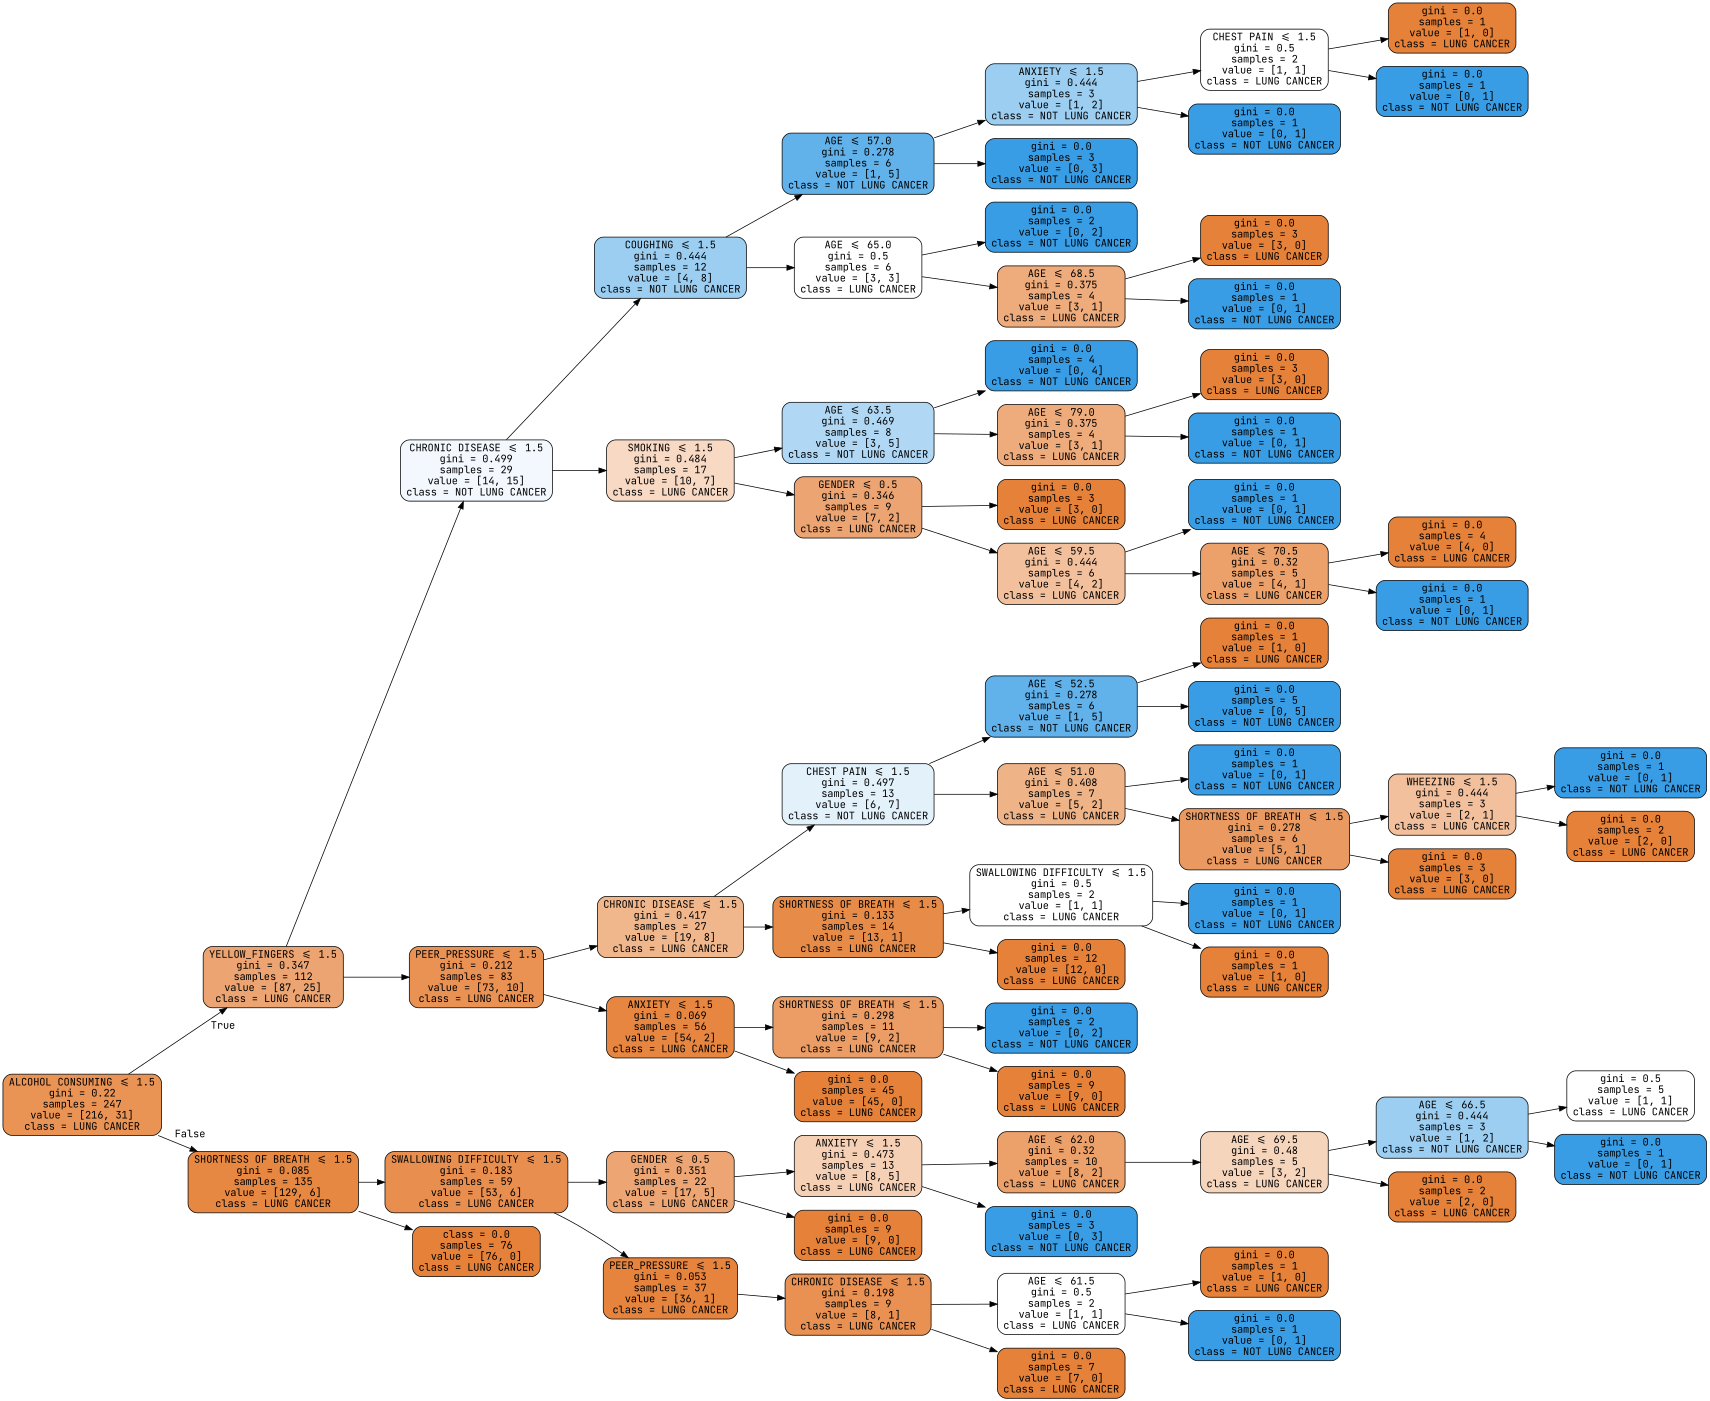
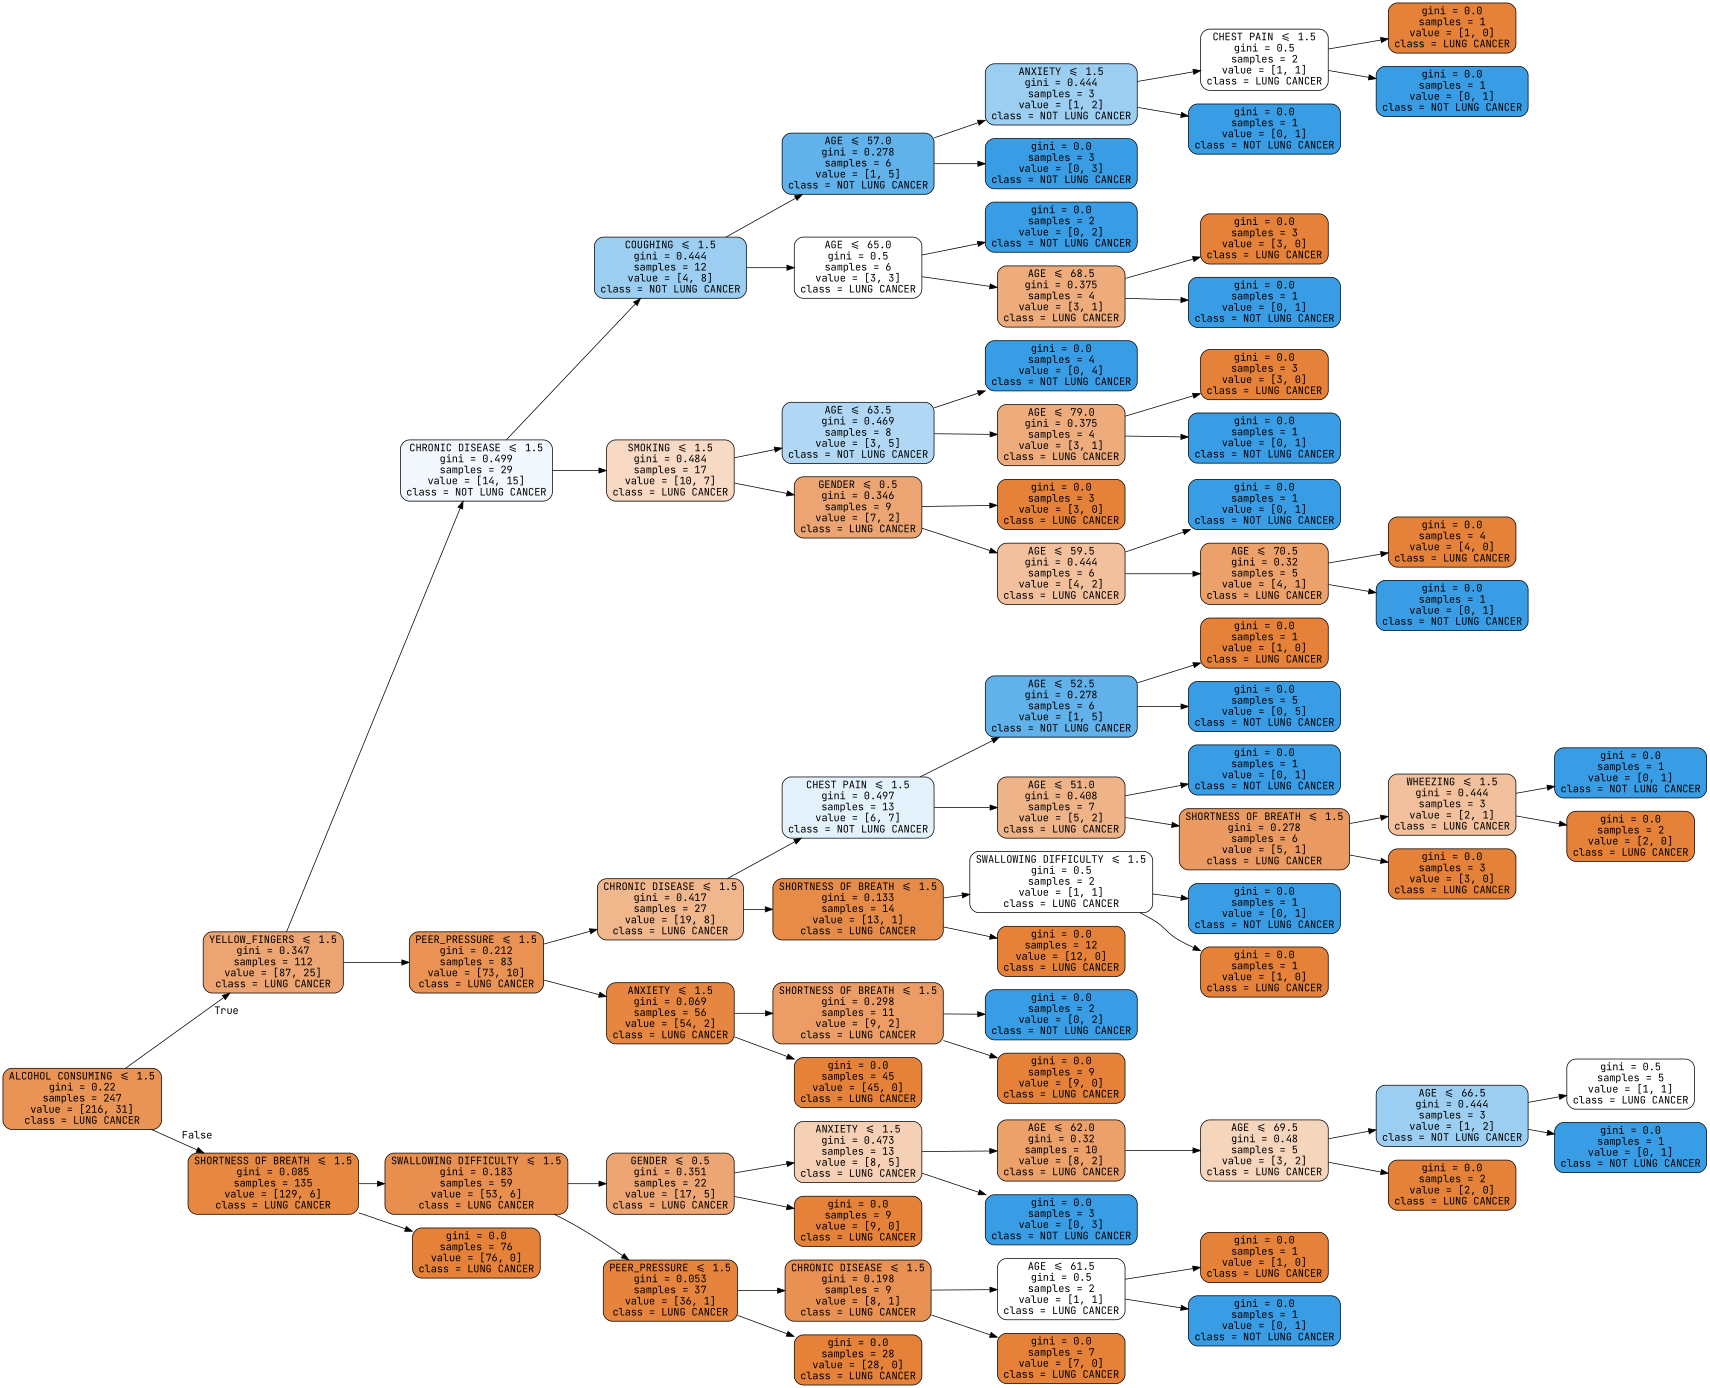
node "class = 0.0 samples = 76 value = [76, 0] class = LUNG CANCER": label "class = 0.0 samples = 76 value = [76, 0] class = LUNG CANCER" -> "gini = 0.0 samples = 76 value = [76, 0] class = LUNG CANCER"
node "gini = 0.0 samples = 28 value = [28, 0] class = LUNG CANCER": added
